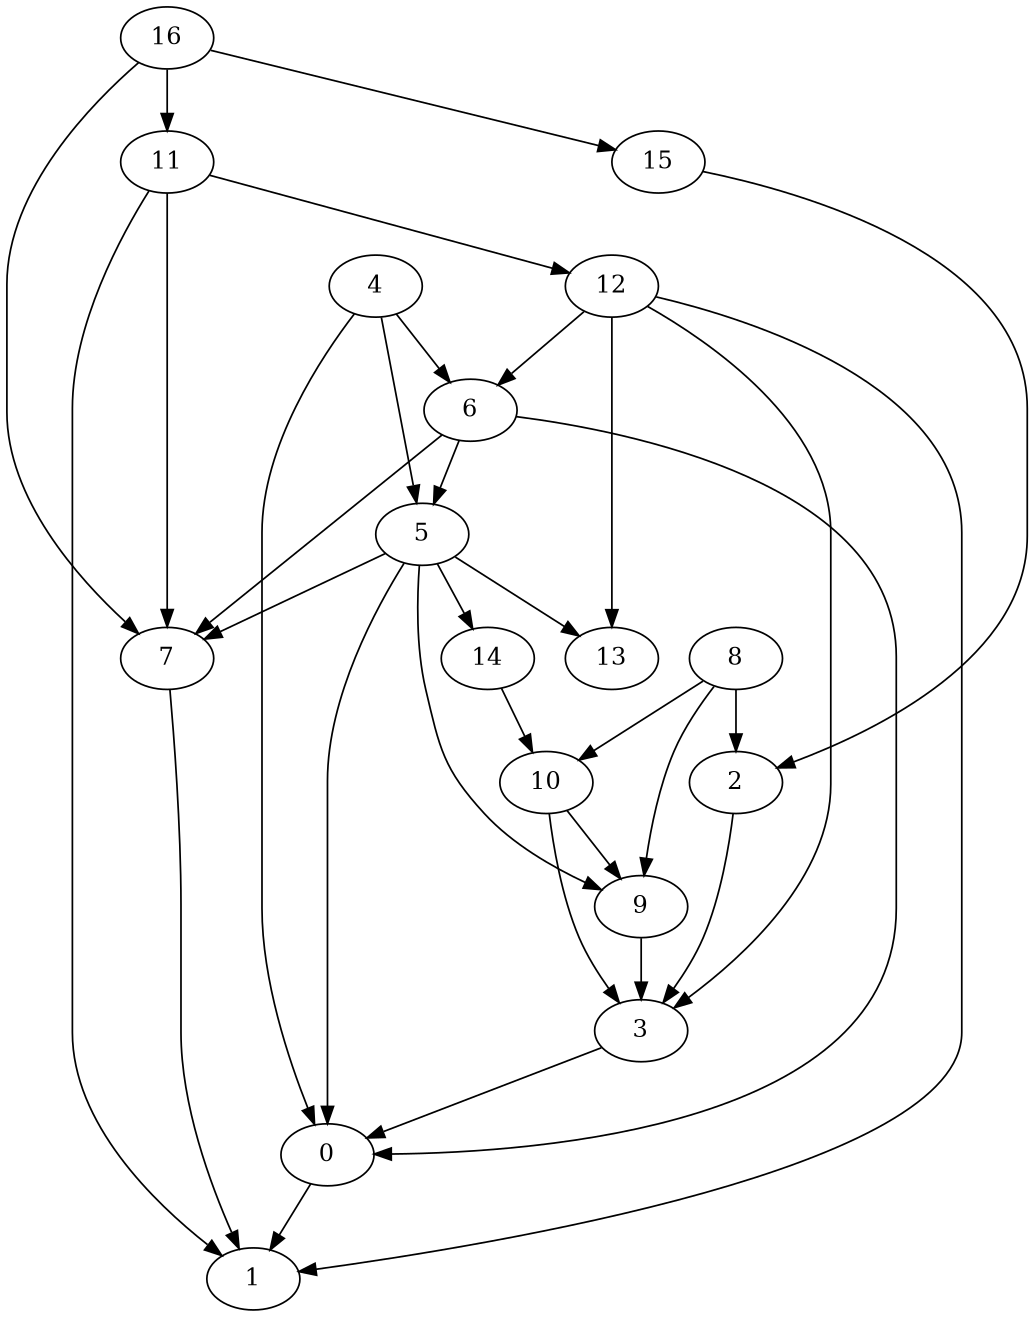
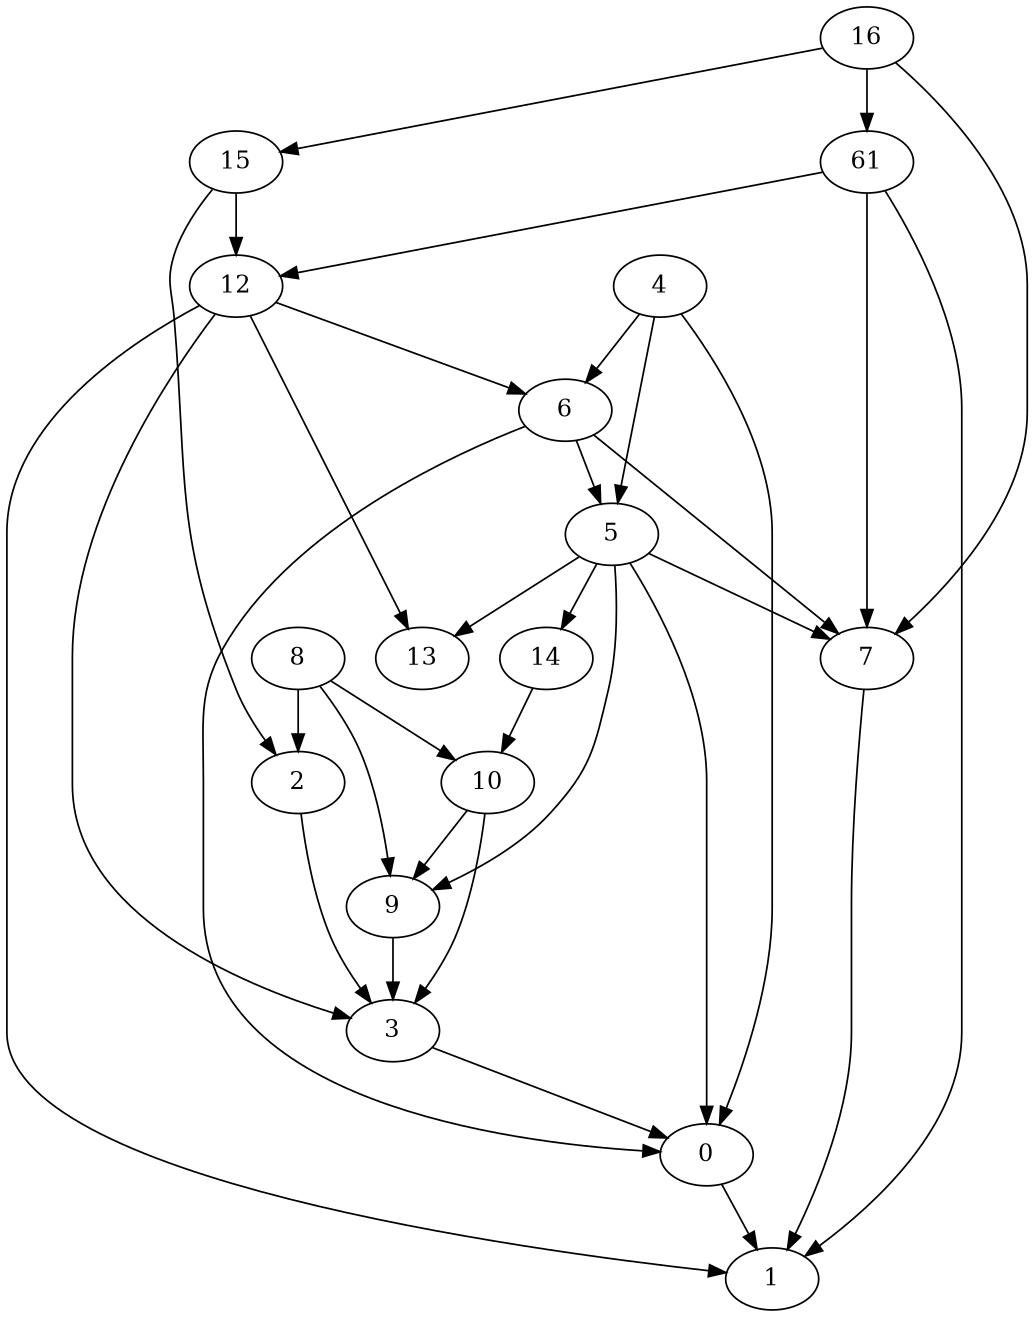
node "11": label "11" -> "61"
edge "15" -> "12": added
